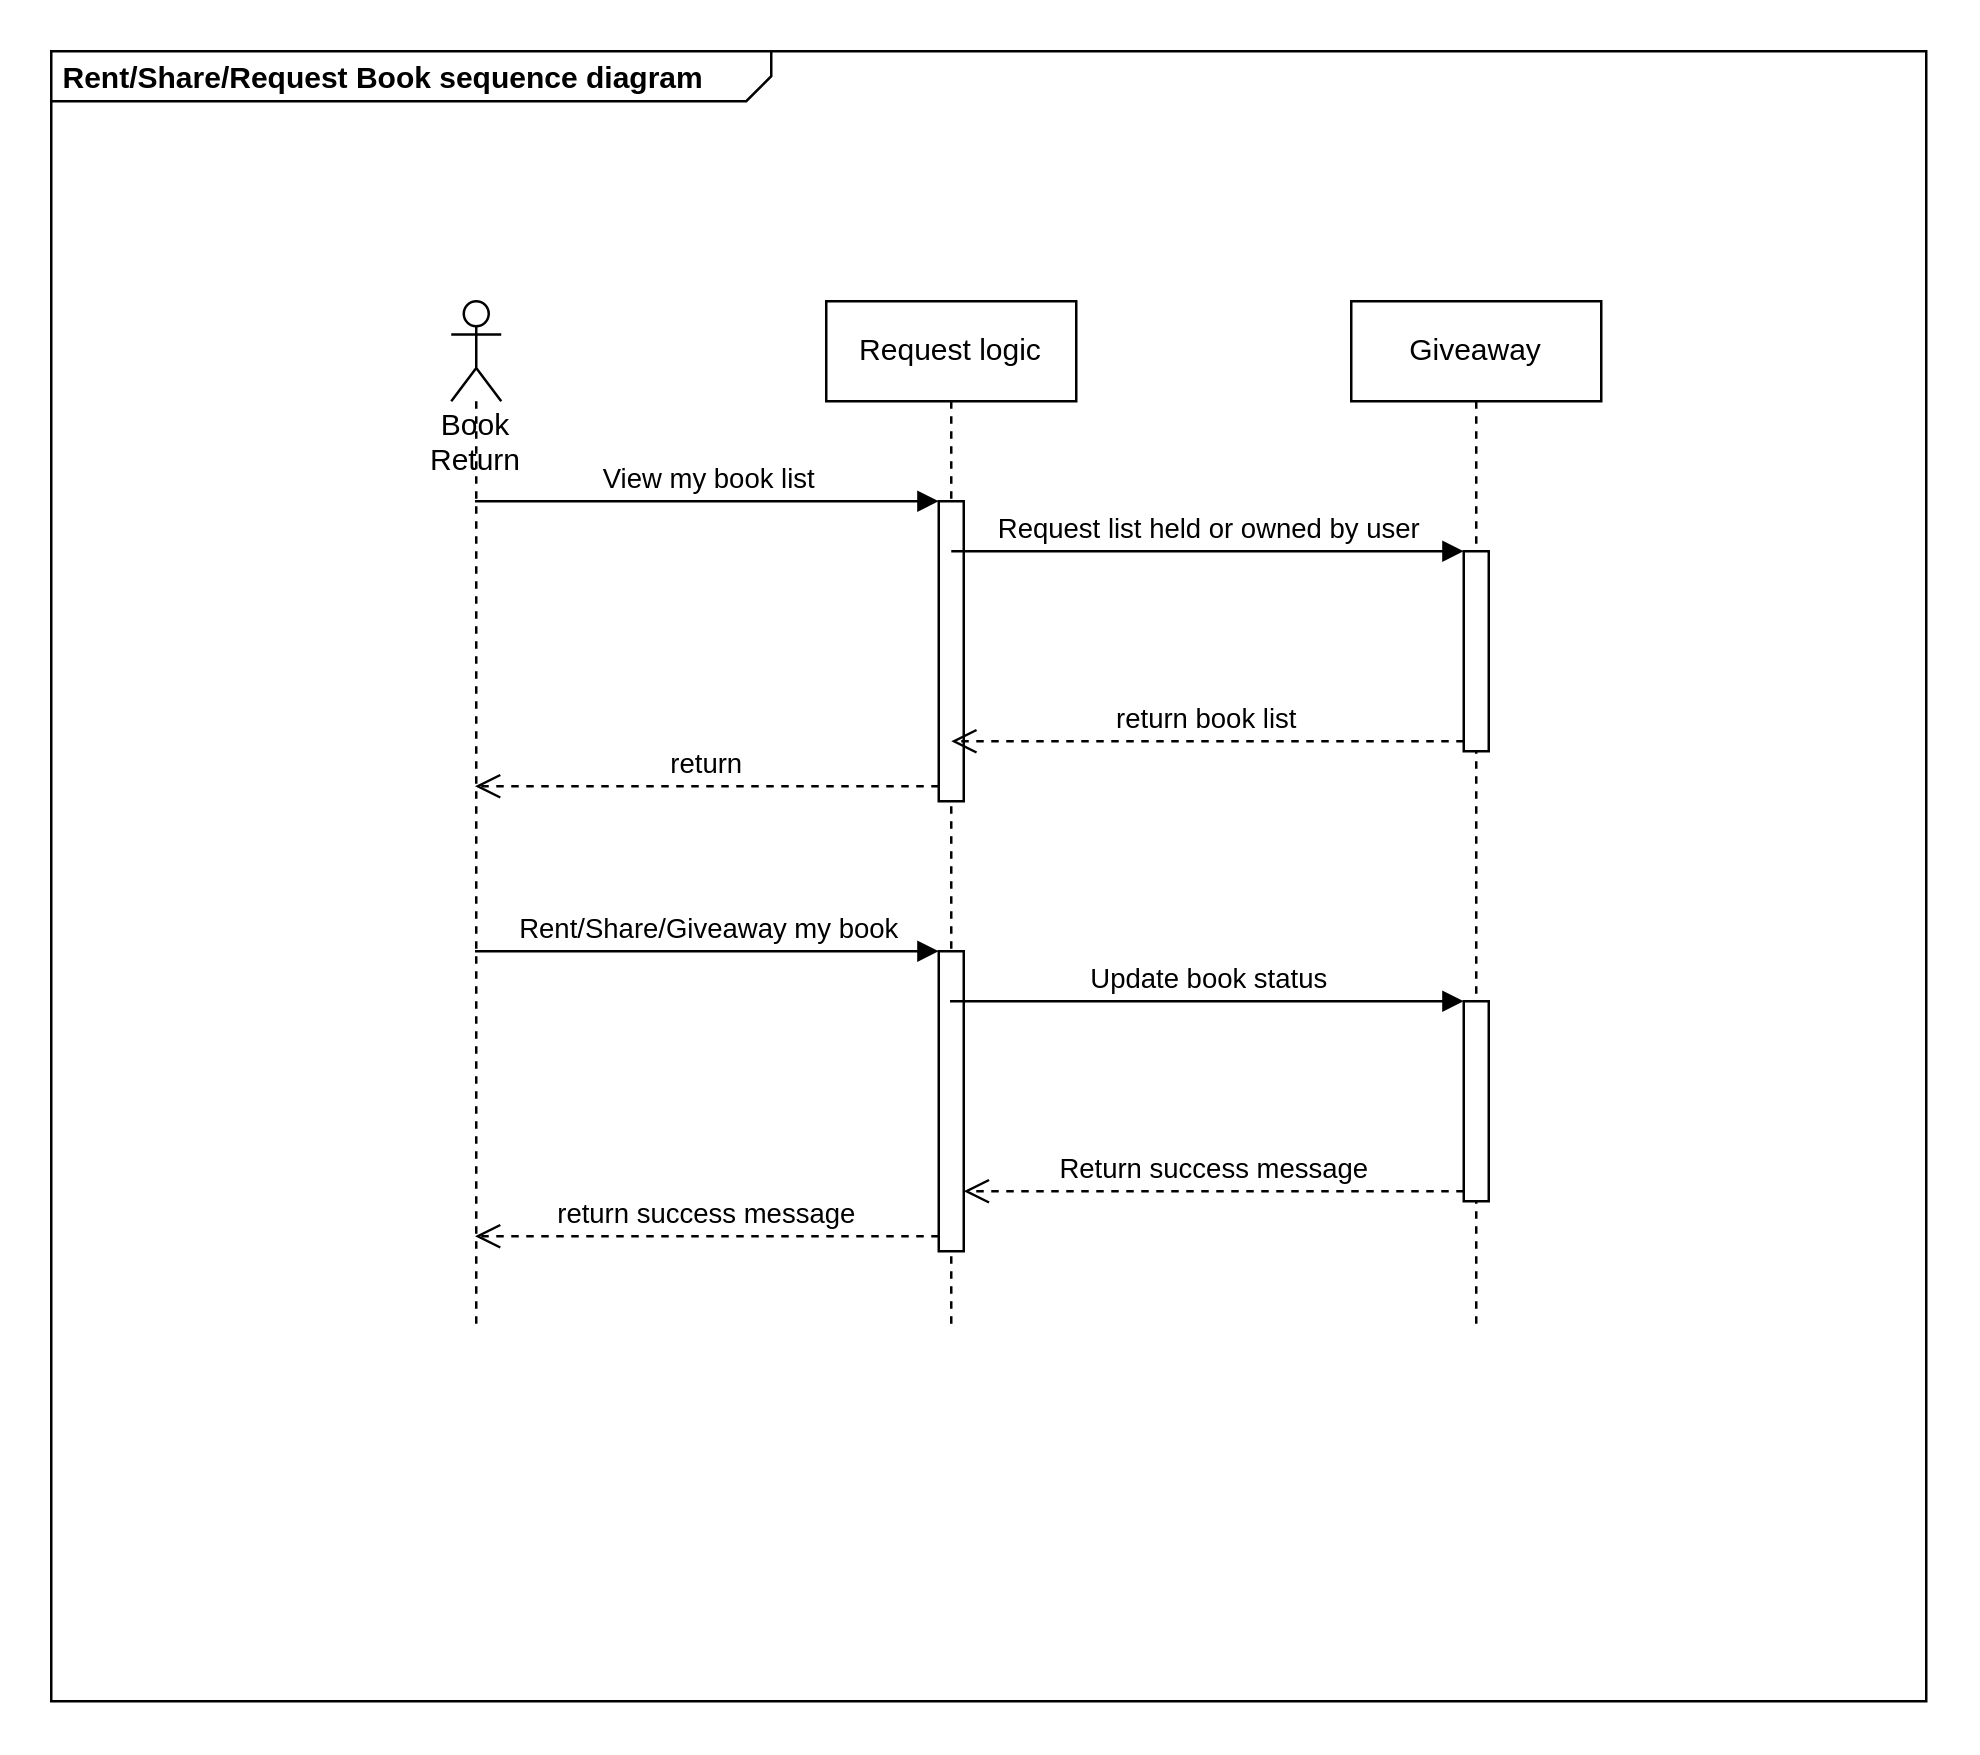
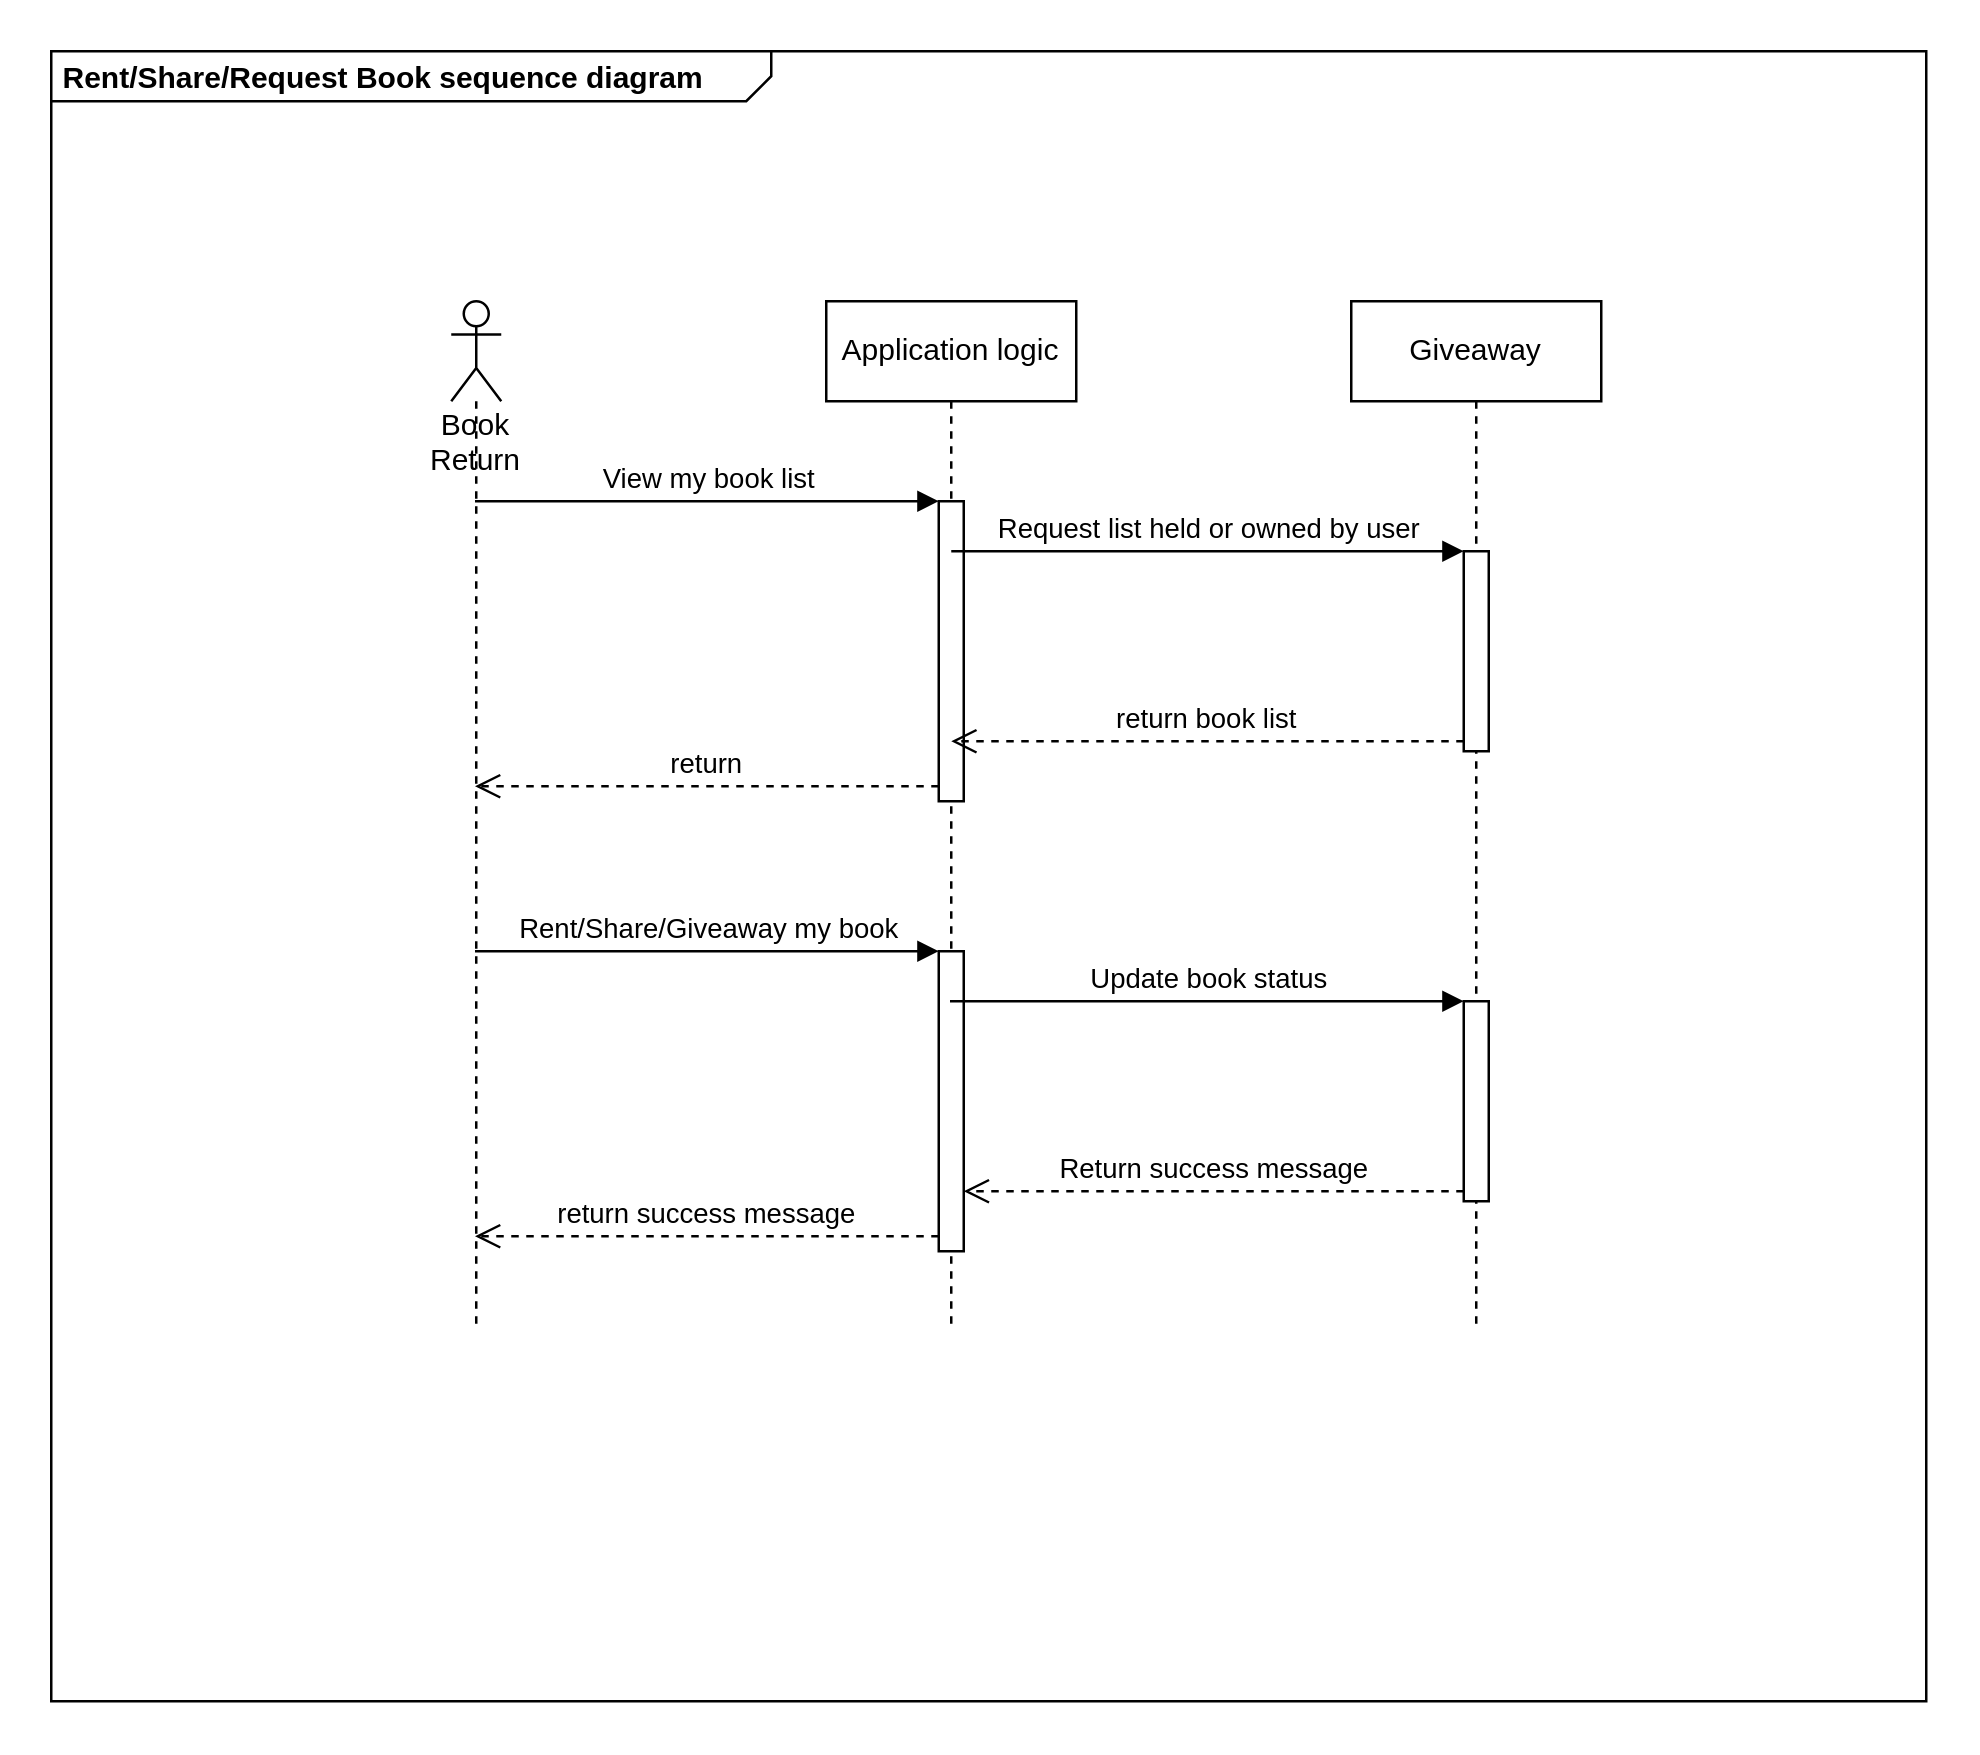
node "Request logic": label "Request logic" -> "Application logic"
